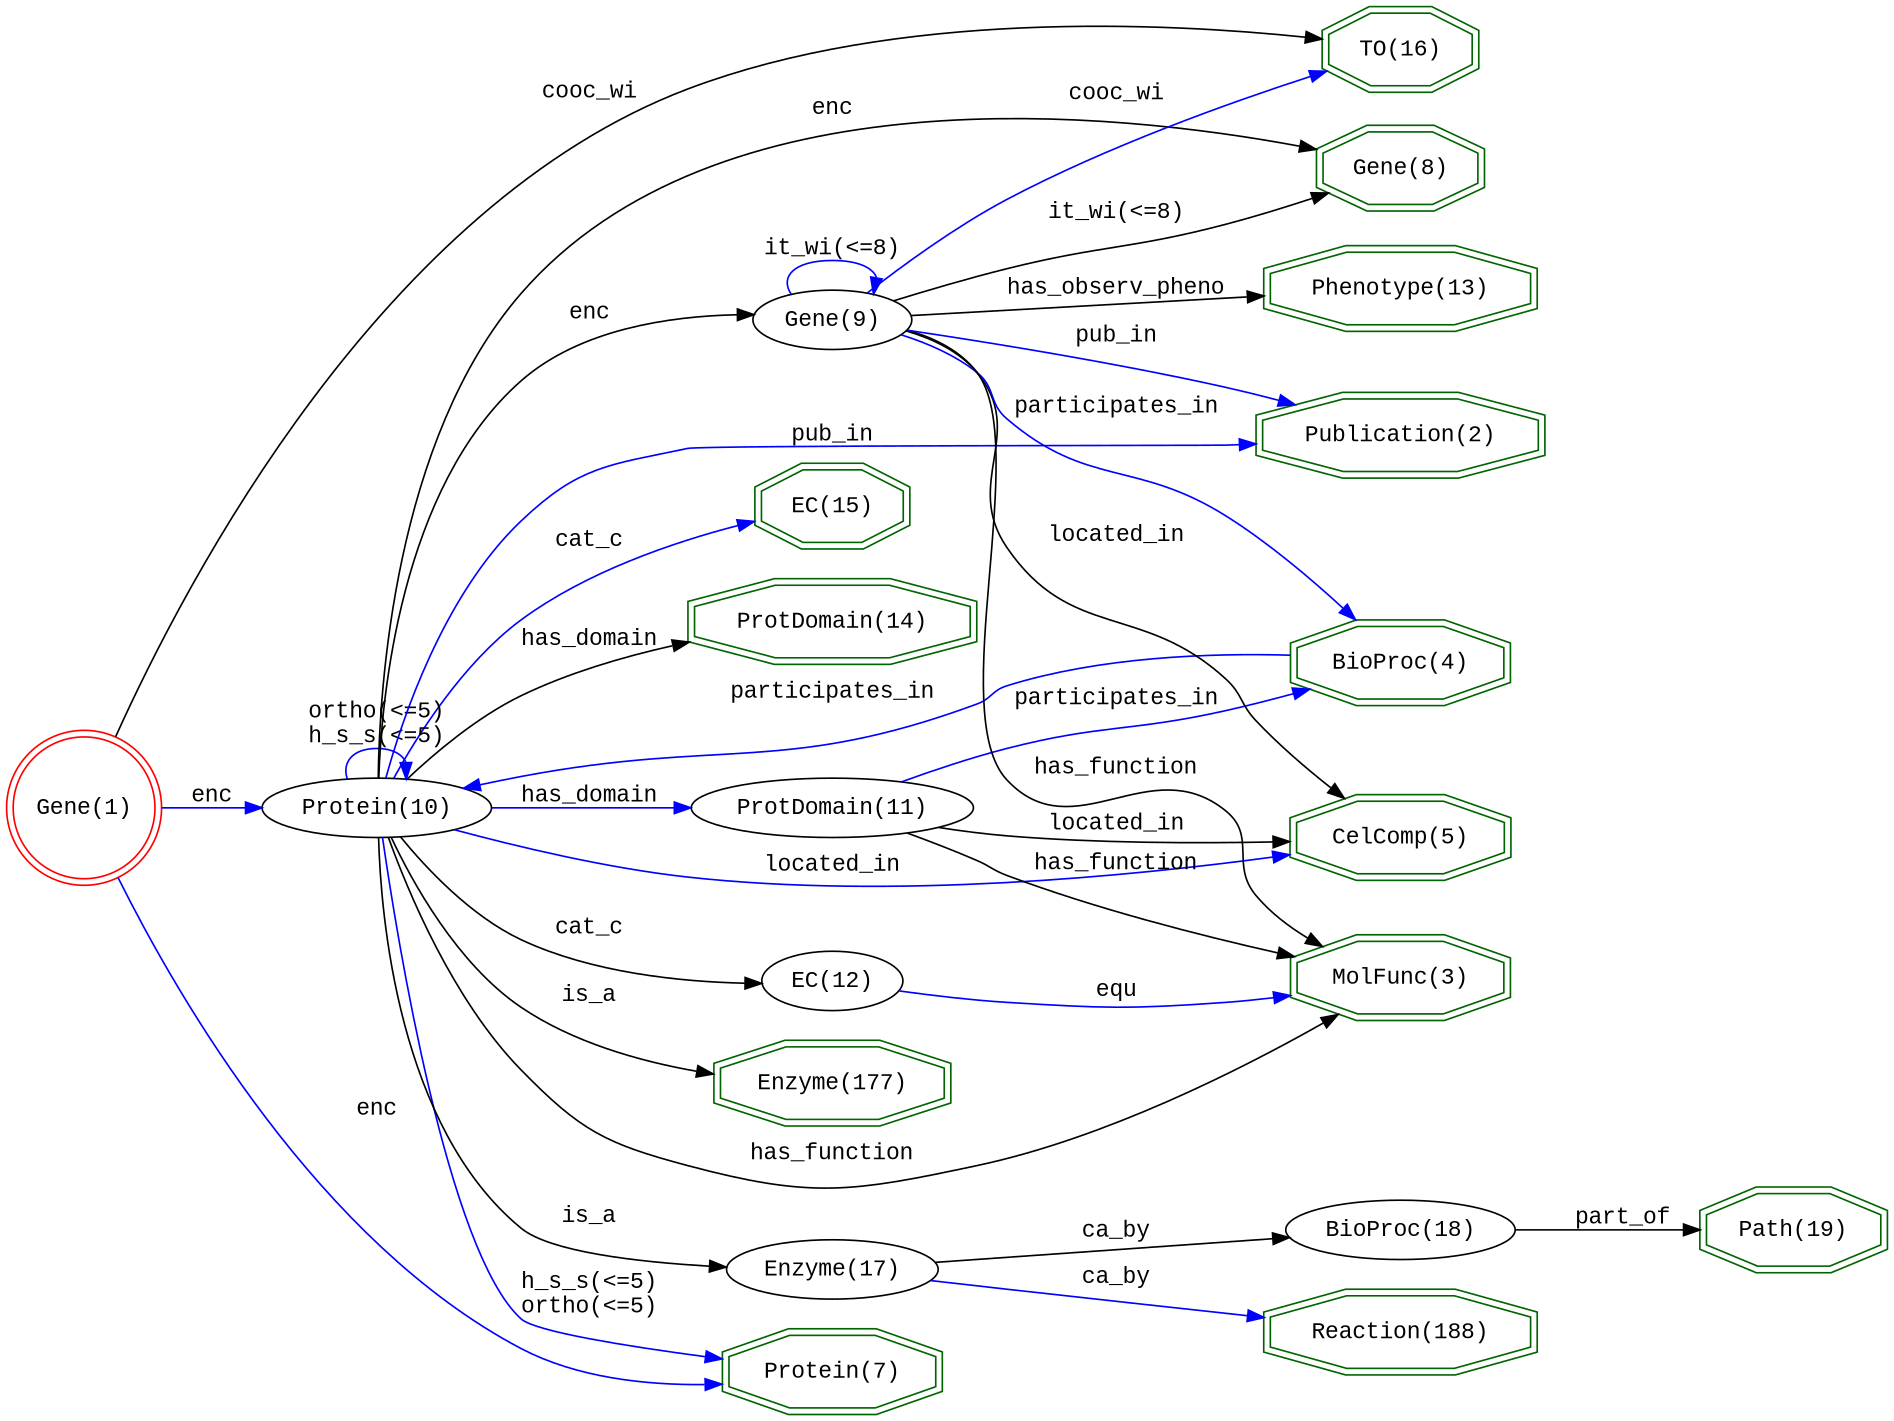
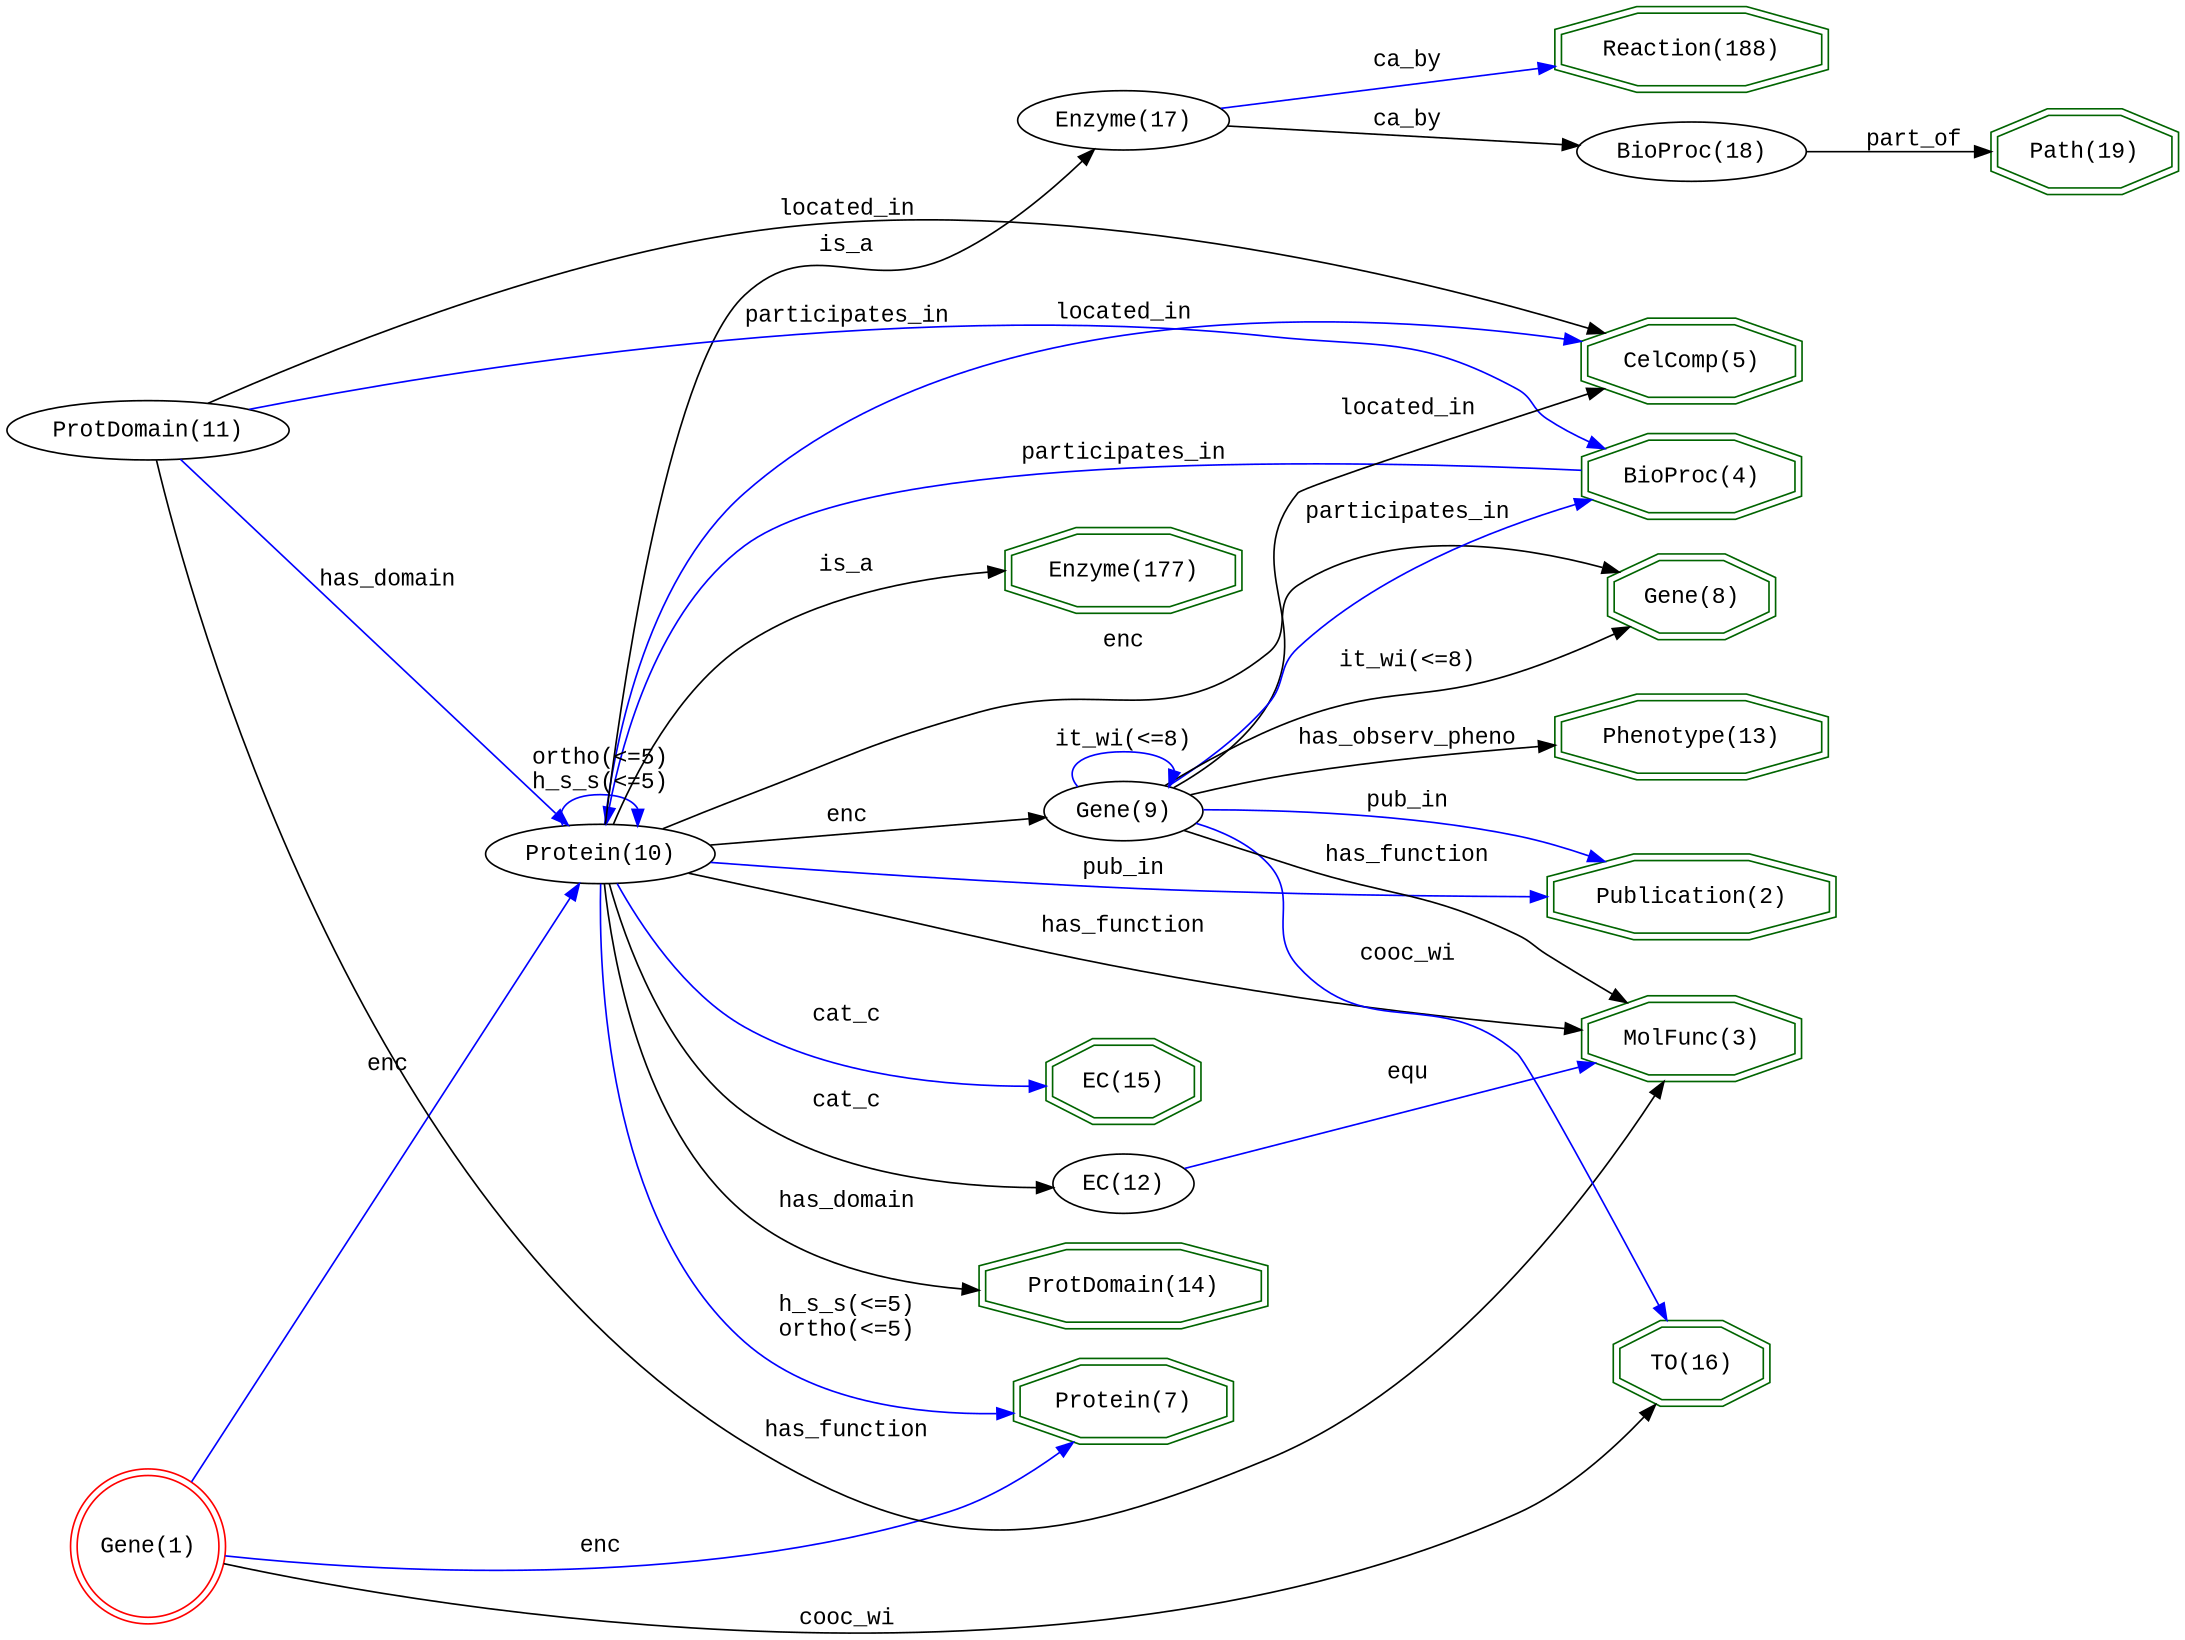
edge "Protein(10)" -> "ProtDomain(11)": reversed
